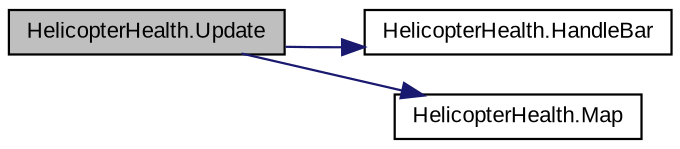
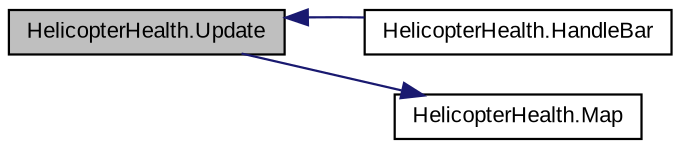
edge "HelicopterHealth.Update" -> "HelicopterHealth.HandleBar": reversed
